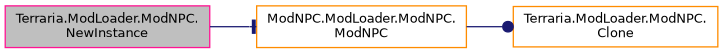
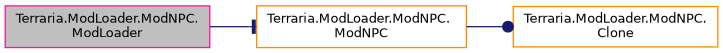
node "Terraria.ModLoader.ModNPC. NewInstance": label "Terraria.ModLoader.ModNPC. NewInstance" -> "Terraria.ModLoader.ModNPC. ModLoader"
node "ModNPC.ModLoader.ModNPC. ModNPC": label "ModNPC.ModLoader.ModNPC. ModNPC" -> "Terraria.ModLoader.ModNPC. ModNPC"
